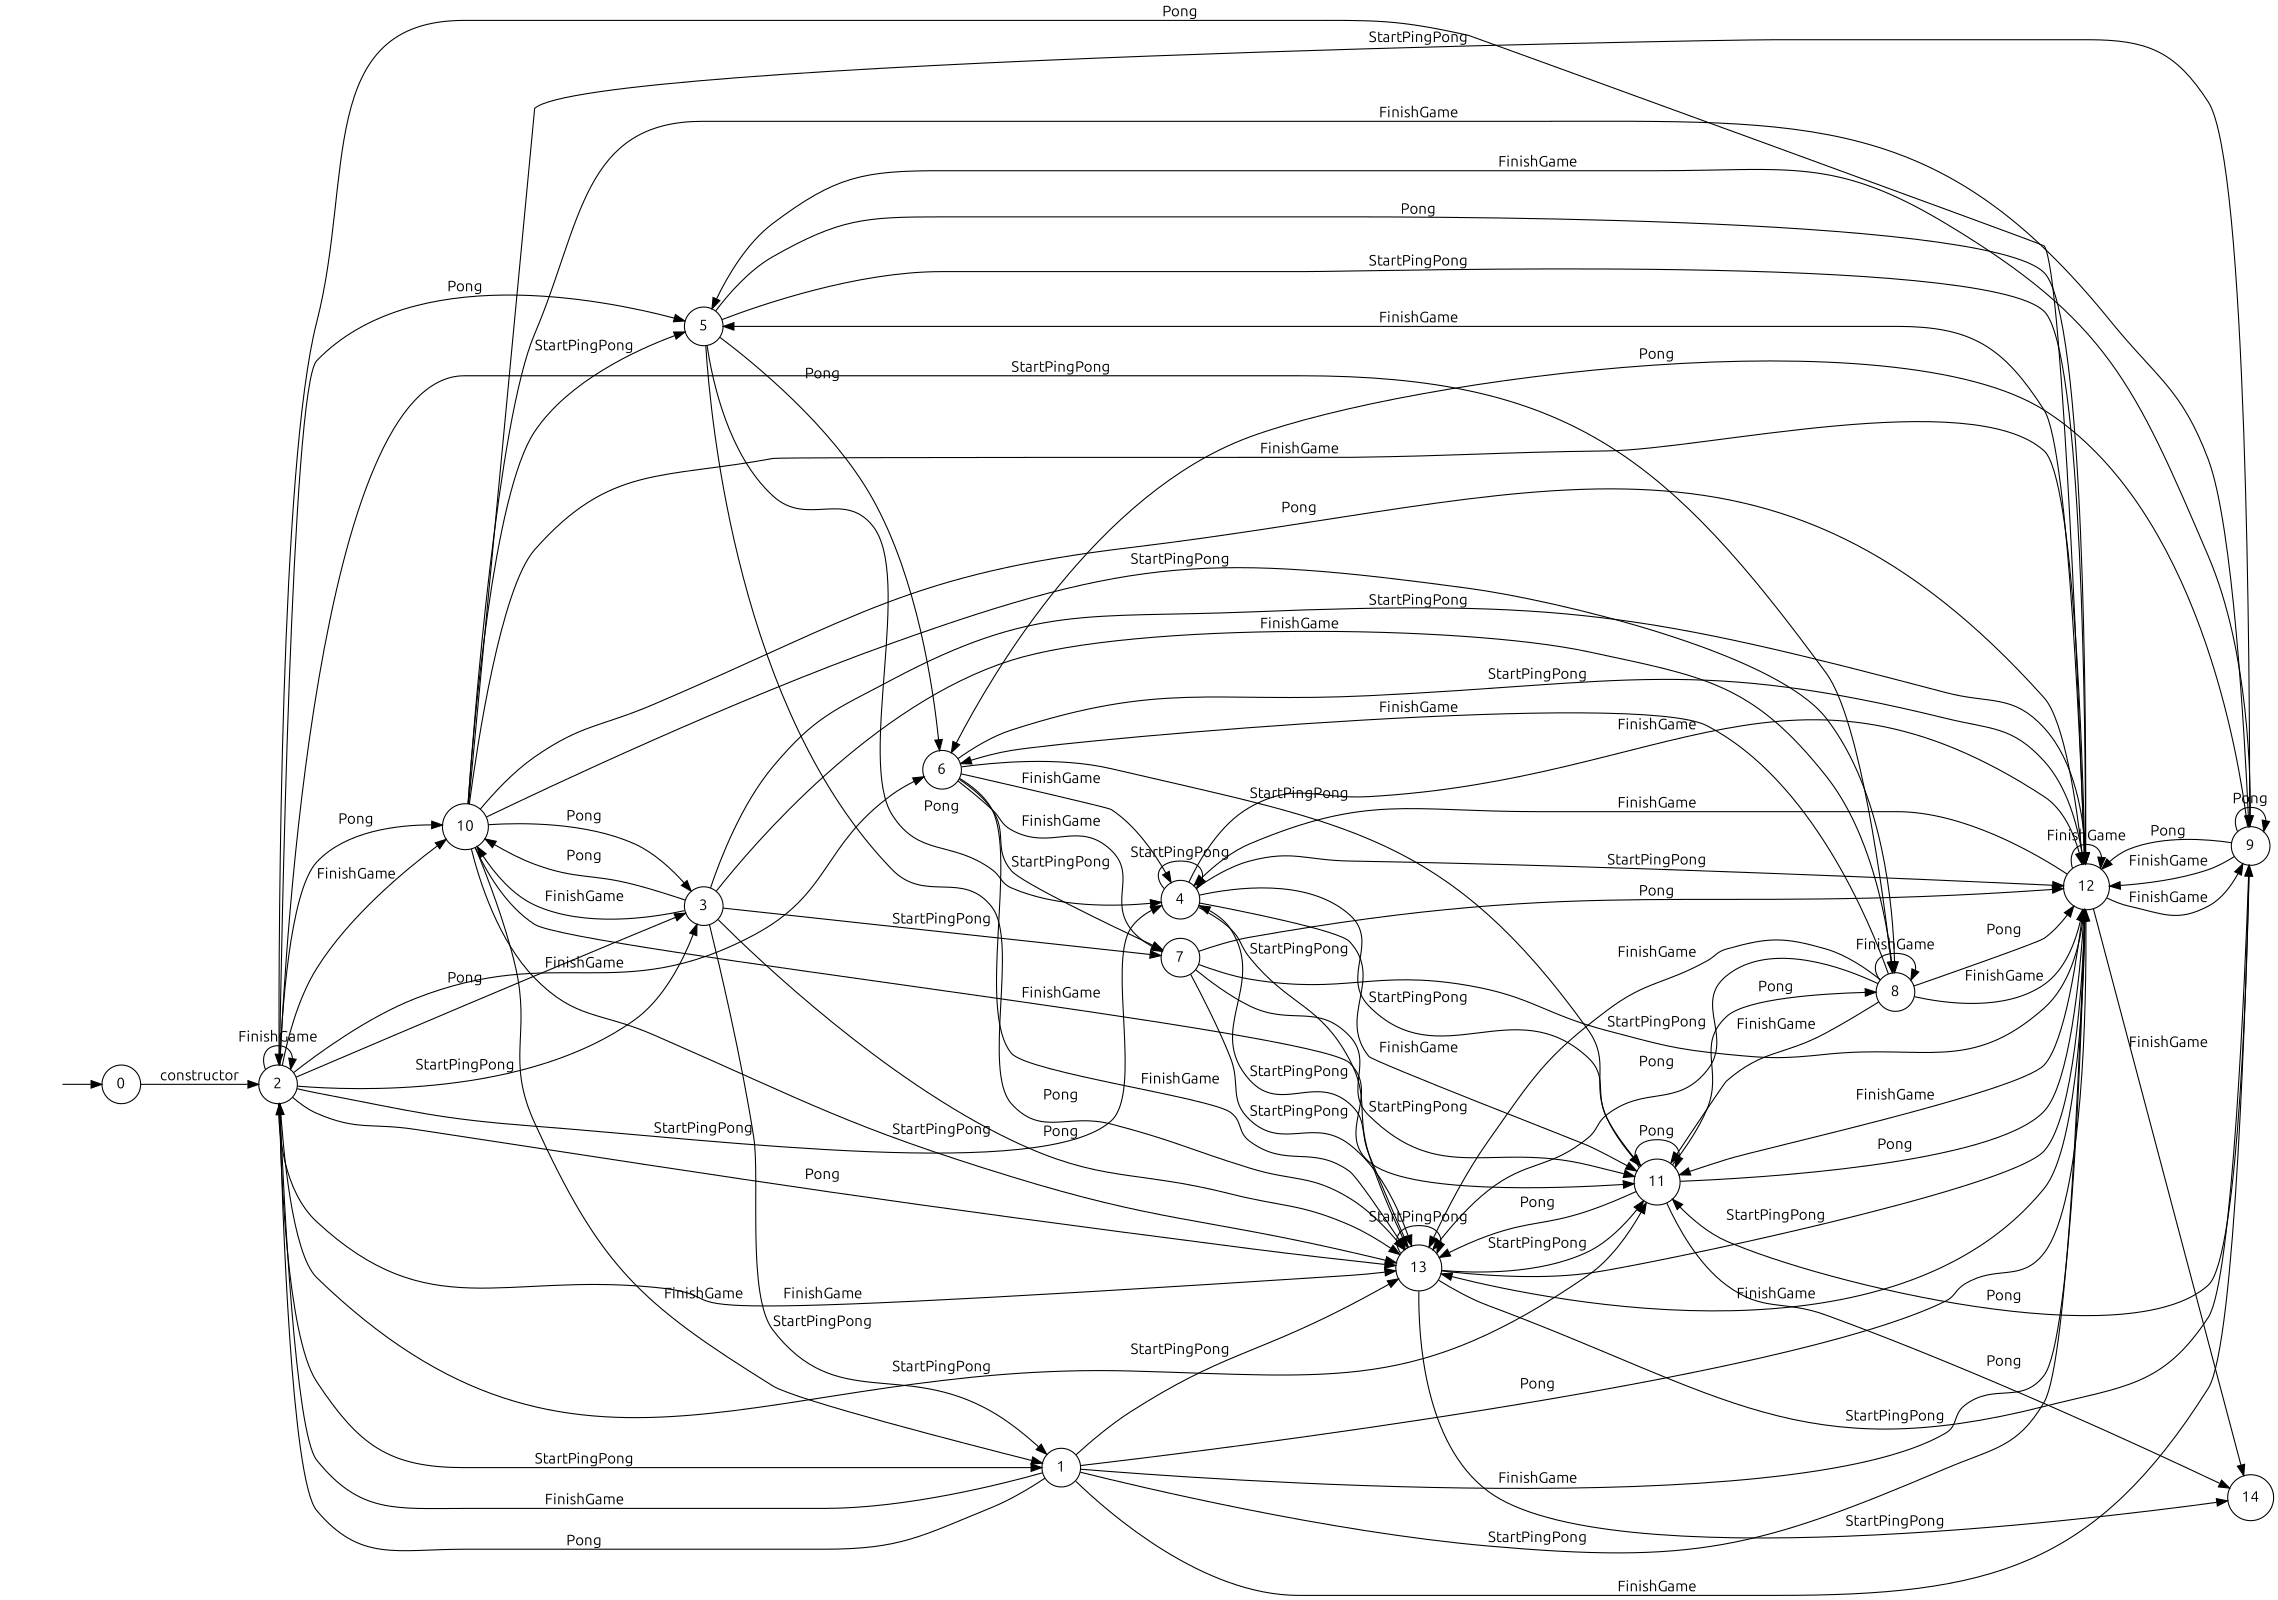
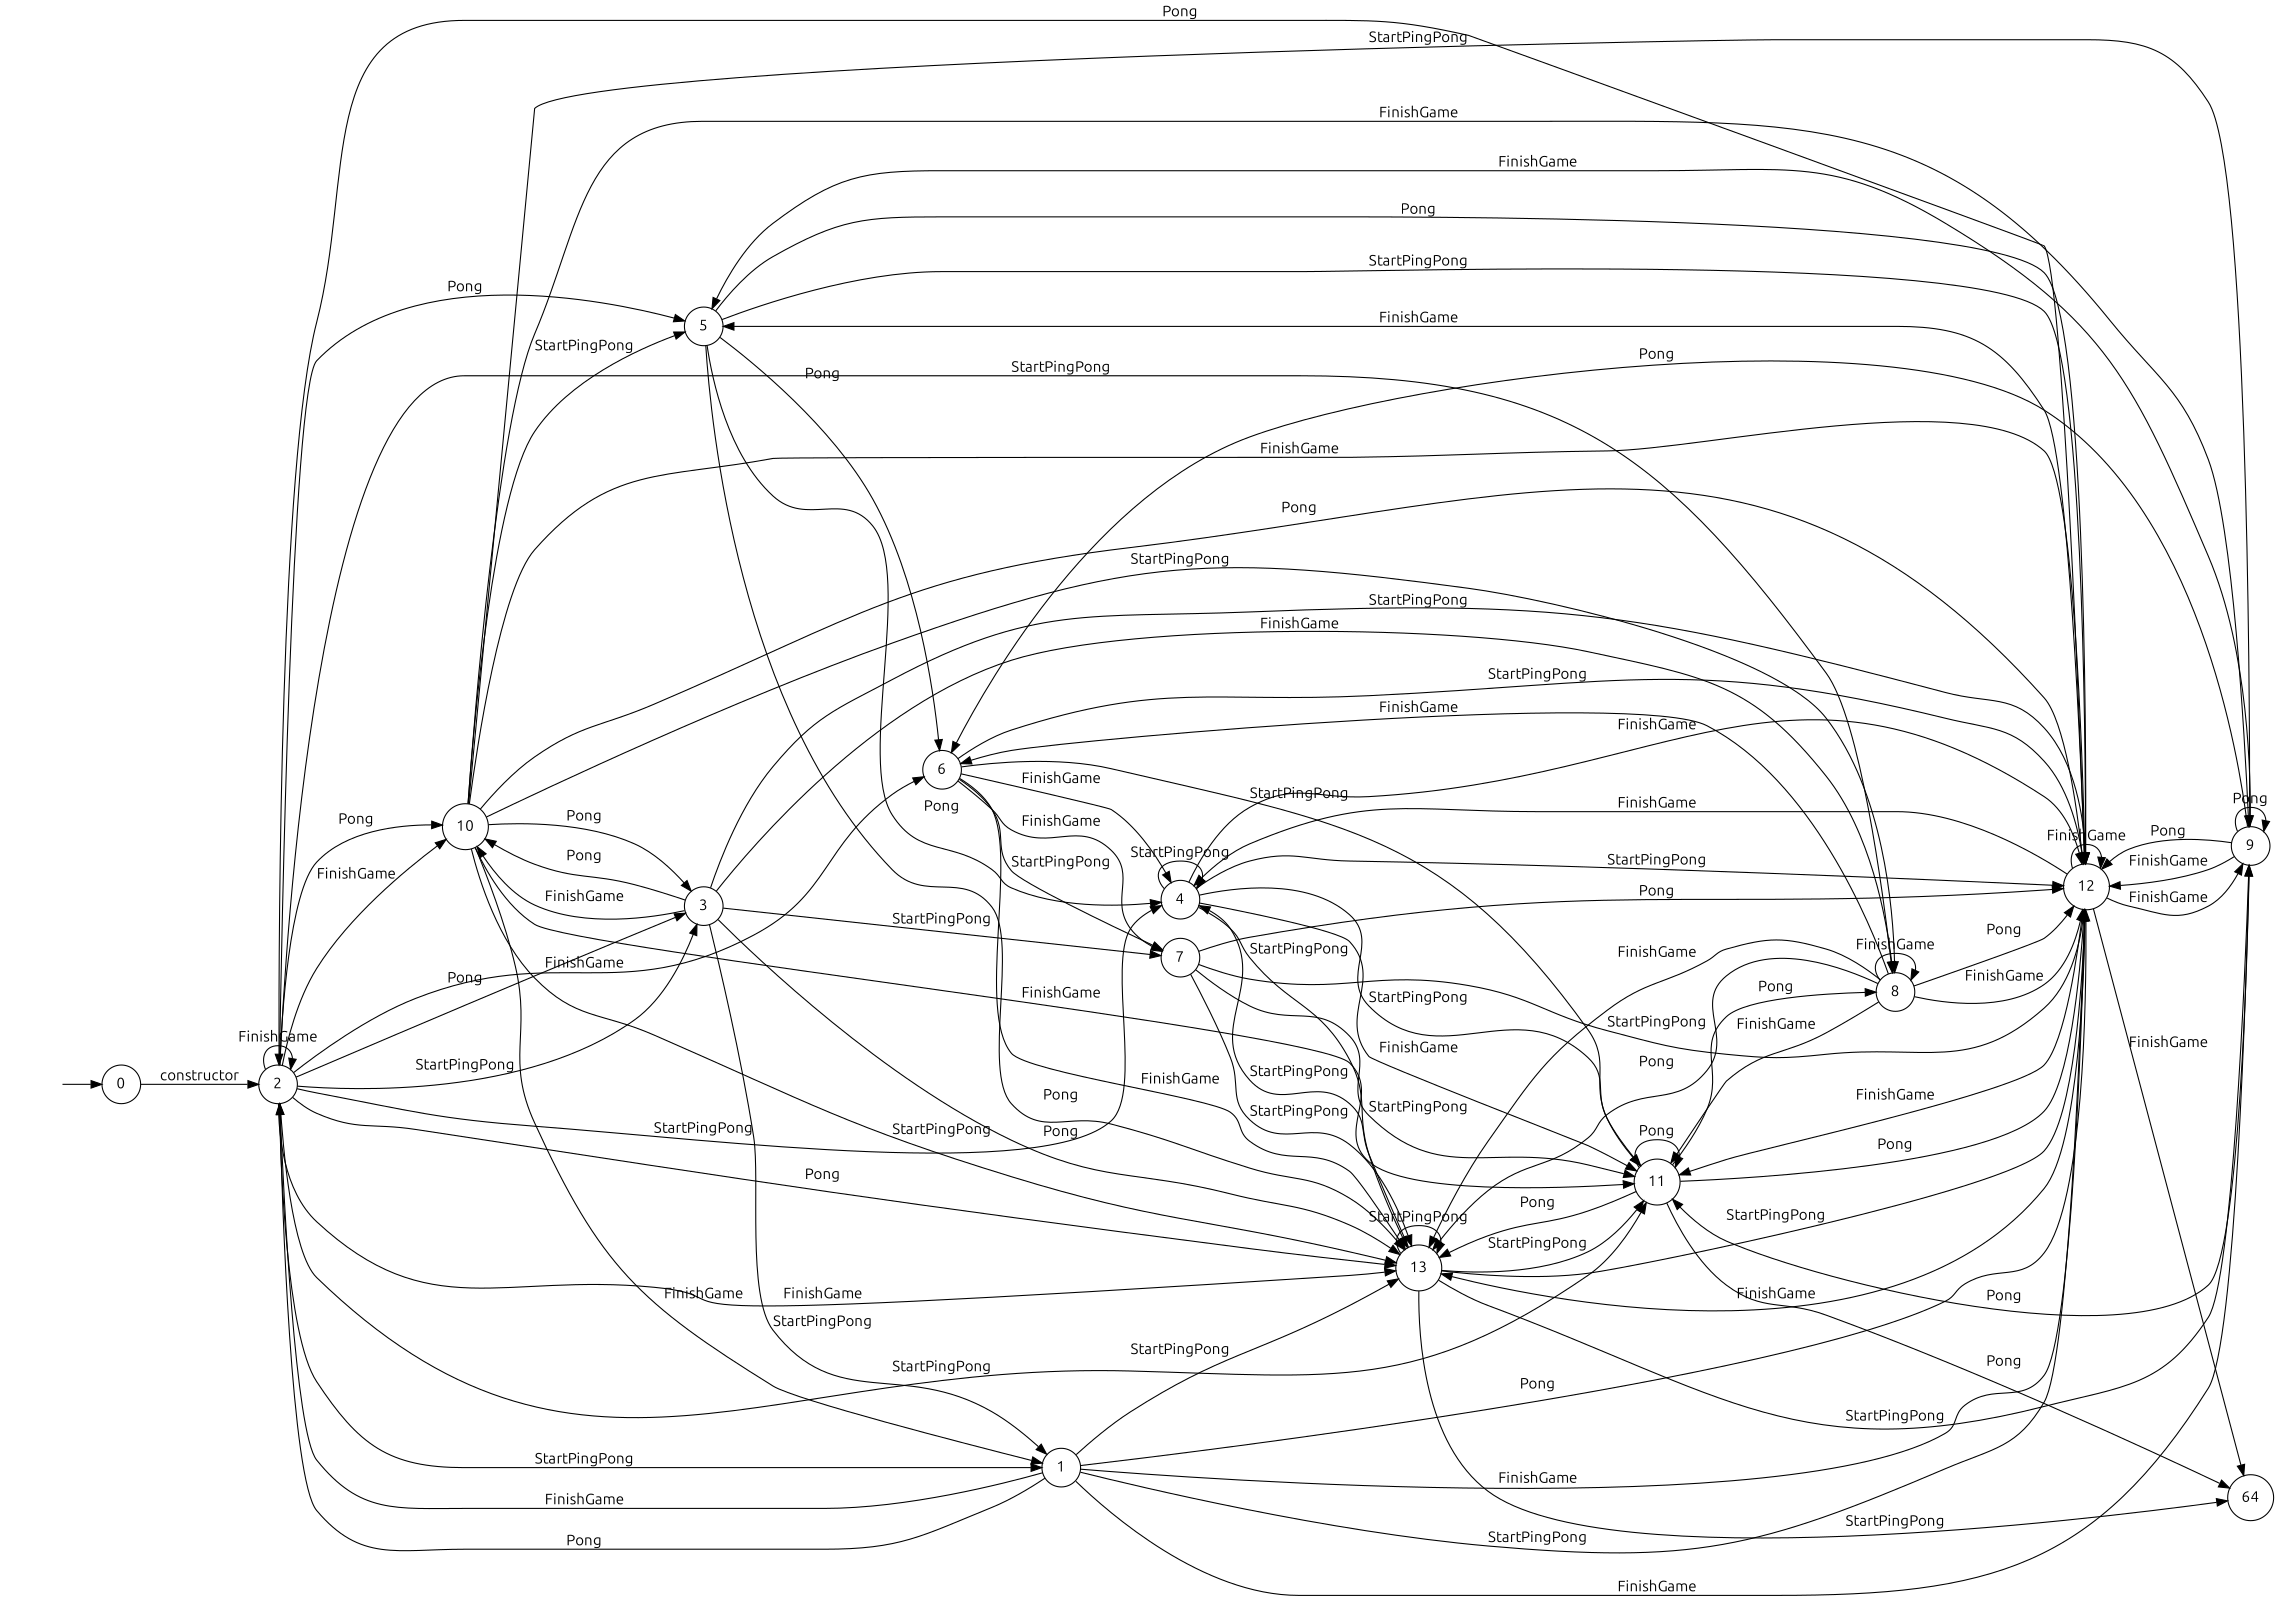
node "14": label "14" -> "64"
